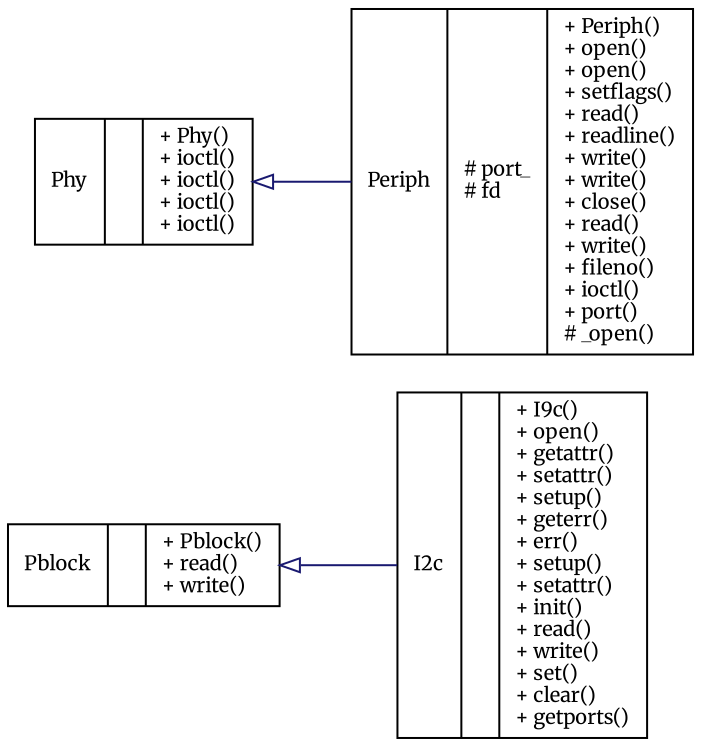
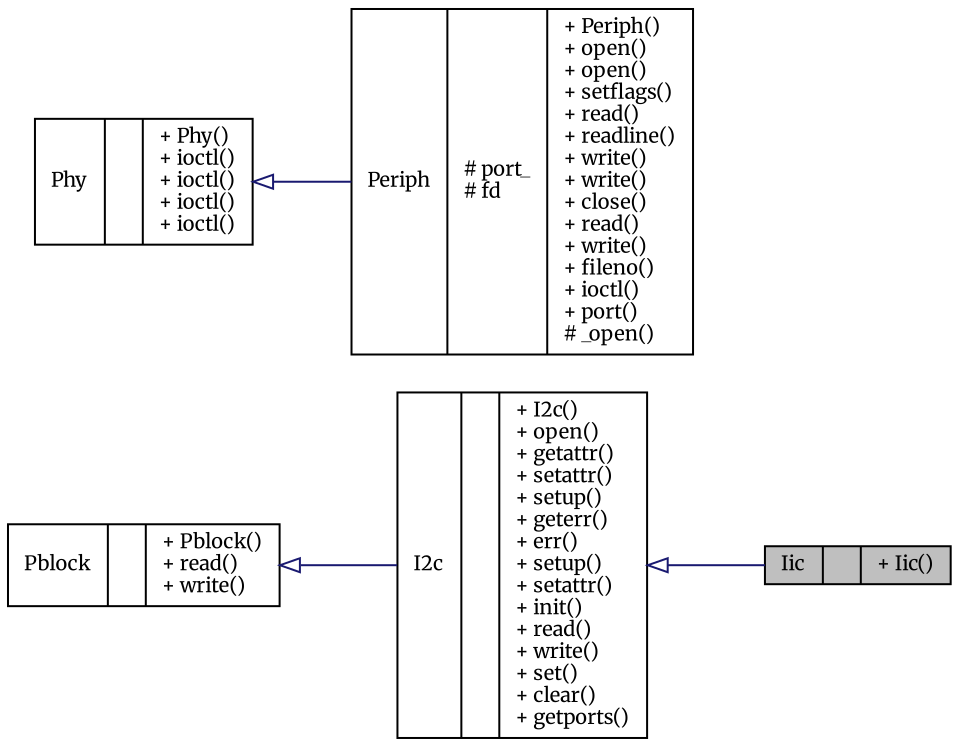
node "I2c": text "+ I9c()" -> "+ I2c()"
node "Iic": added
